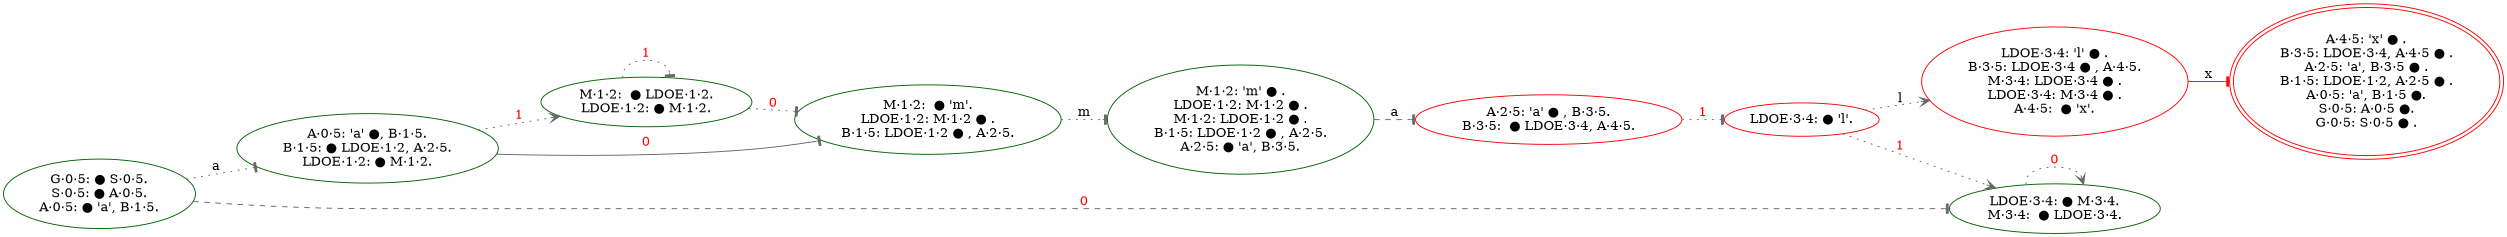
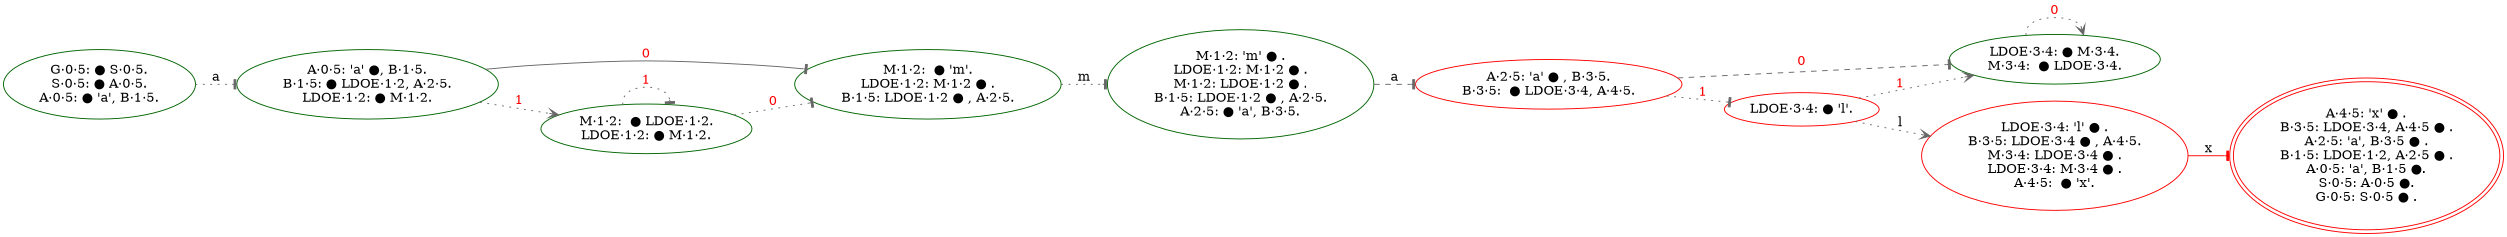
edge "G·0·5: ● S·0·5. S·0·5: ● A·0·5. A·0·5: ● 'a', B·1·5." -> "LDOE·3·4: ● M·3·4. M·3·4:  ● LDOE·3·4.": now "A·2·5: 'a' ● , B·3·5. B·3·5:  ● LDOE·3·4, A·4·5." -> "LDOE·3·4: ● M·3·4. M·3·4:  ● LDOE·3·4."
